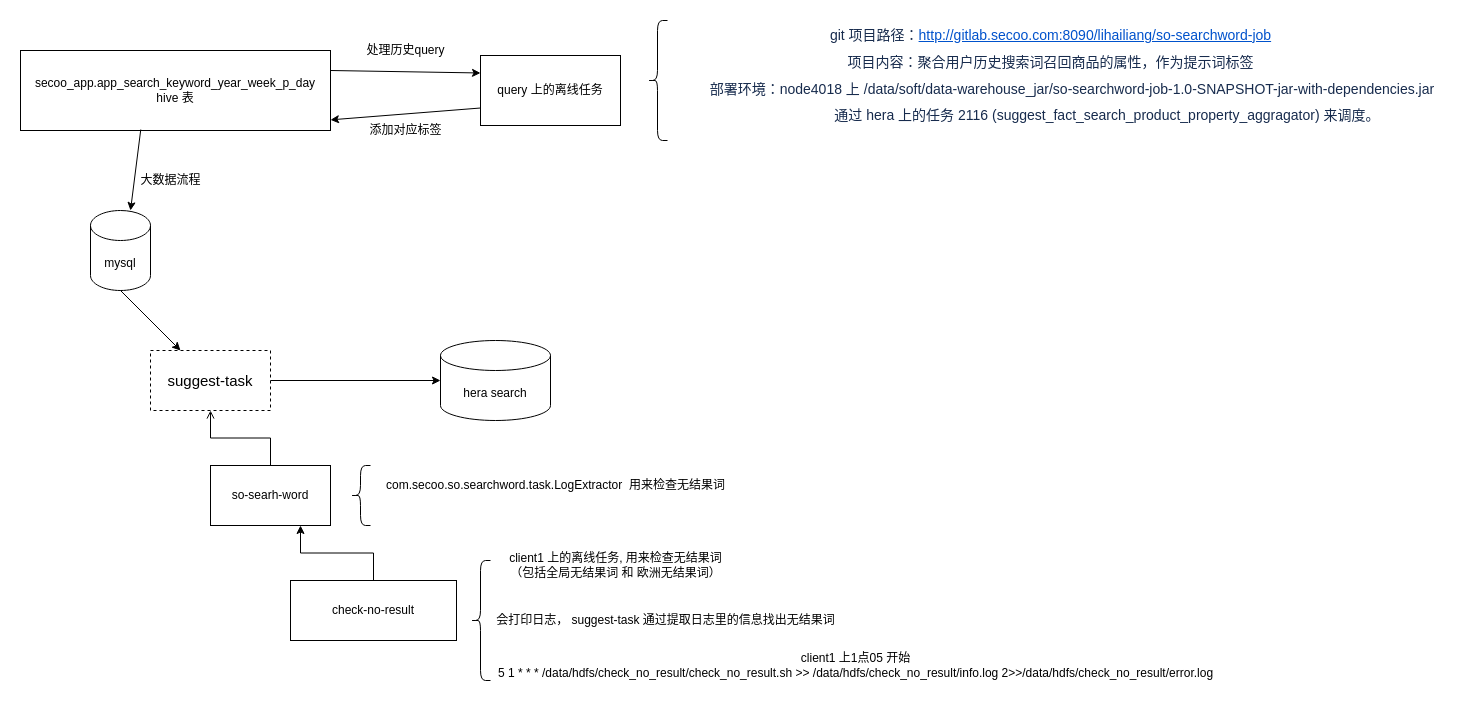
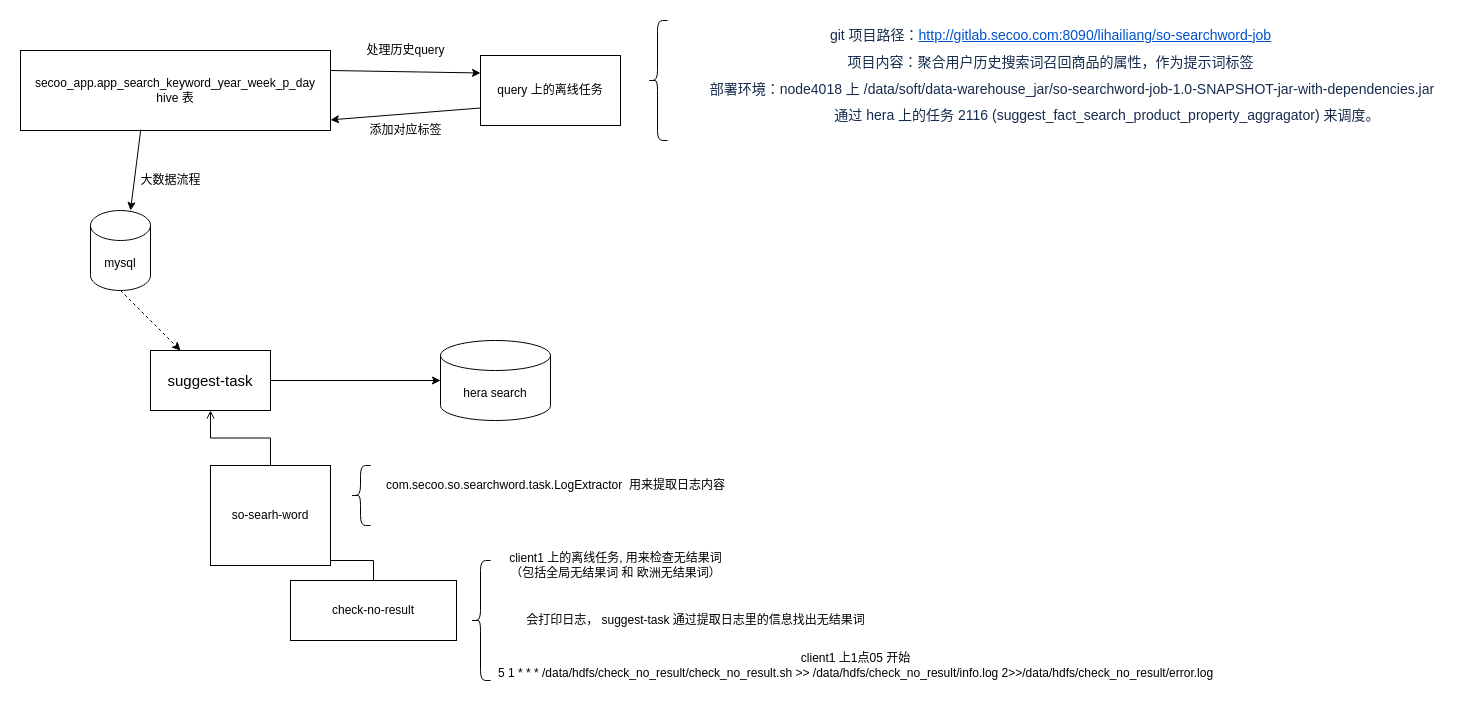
edge "mysql" -> "suggest-task": style solid -> dashed
node "suggest-task": style dashed -> solid
node "com.secoo.so.searchword.task.LogExtractor 用来检查无结果词": label "com.secoo.so.searchword.task.LogExtractor 用来检查无结果词" -> "com.secoo.so.searchword.task.LogExtractor 用来提取日志内容"
node "so-searh-word": size 120x60 -> 120x100
node "会打印日志， suggest-task 通过提取日志里的信息找出无结果词": moved (666, 621) -> (696, 621)
